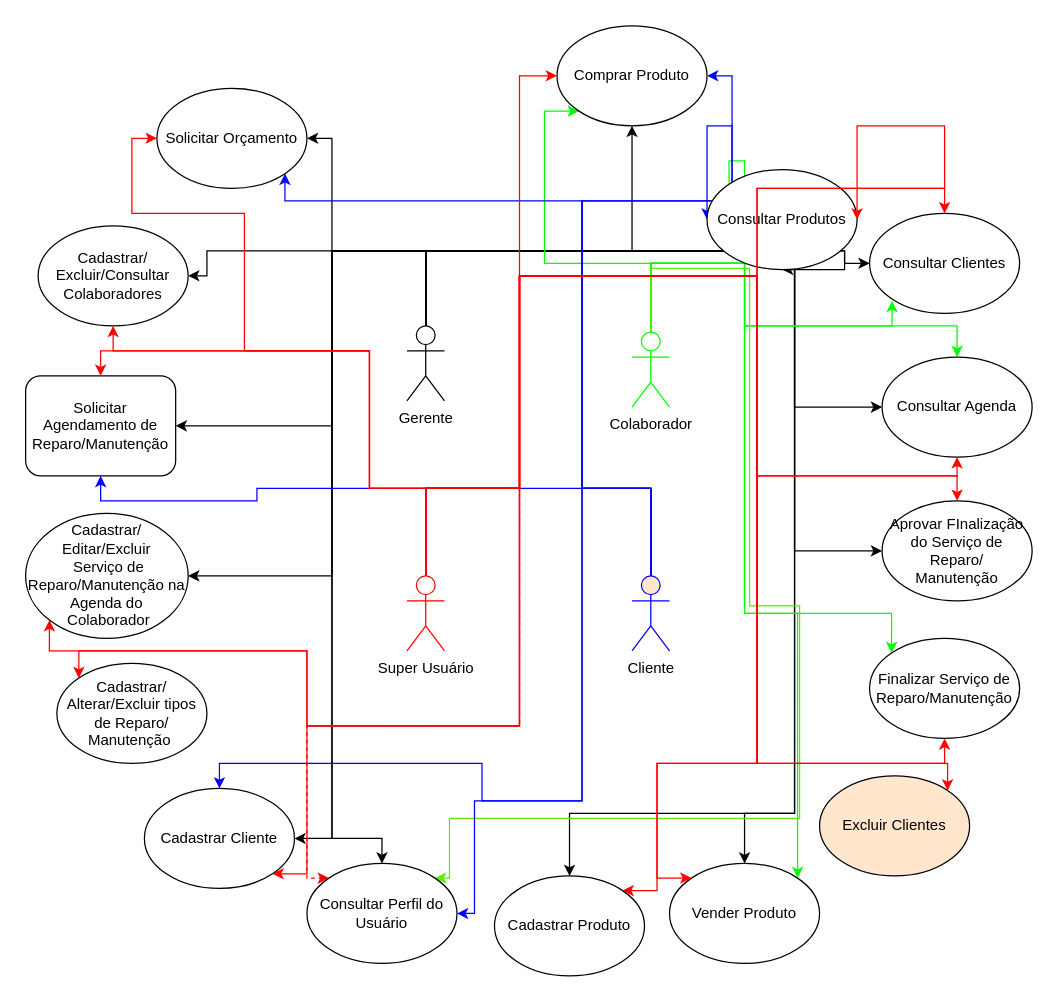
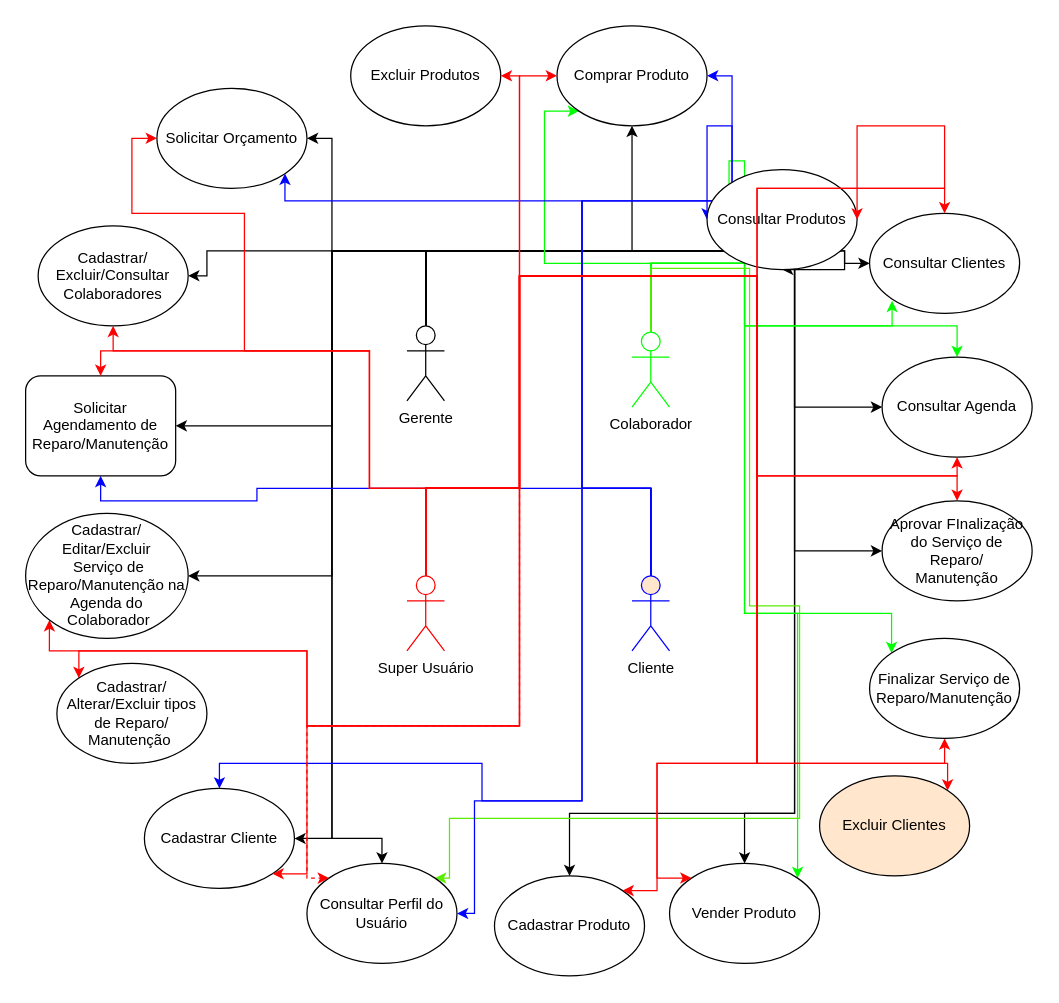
node "Excluir Produtos": added
edge "Super Usuário" -> "Excluir Produtos": added
